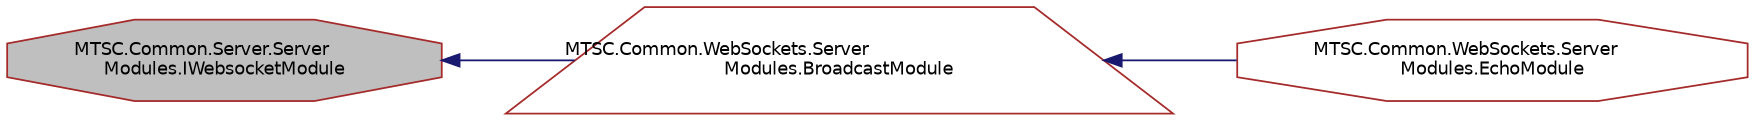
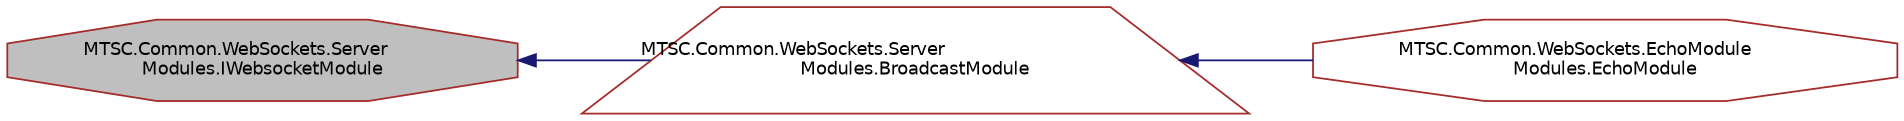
node "MTSC.Common.Server.Server Modules.IWebsocketModule": label "MTSC.Common.Server.Server Modules.IWebsocketModule" -> "MTSC.Common.WebSockets.Server Modules.IWebsocketModule"
node "MTSC.Common.WebSockets.Server Modules.EchoModule": label "MTSC.Common.WebSockets.Server Modules.EchoModule" -> "MTSC.Common.WebSockets.EchoModule Modules.EchoModule"
